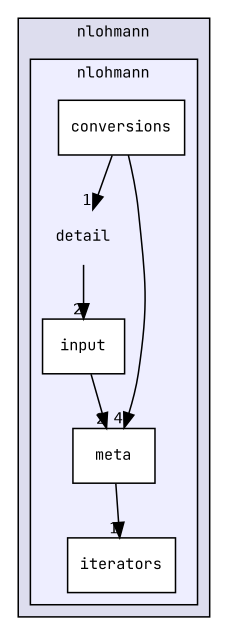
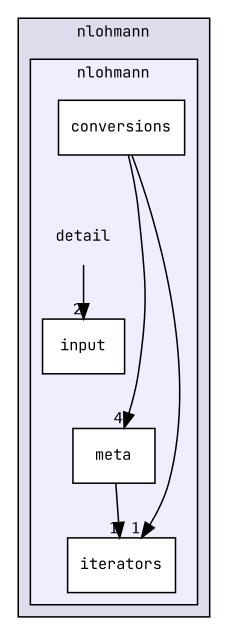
edge "conversions" -> "detail": now "conversions" -> "iterators"
edge "input" -> "meta": removed
